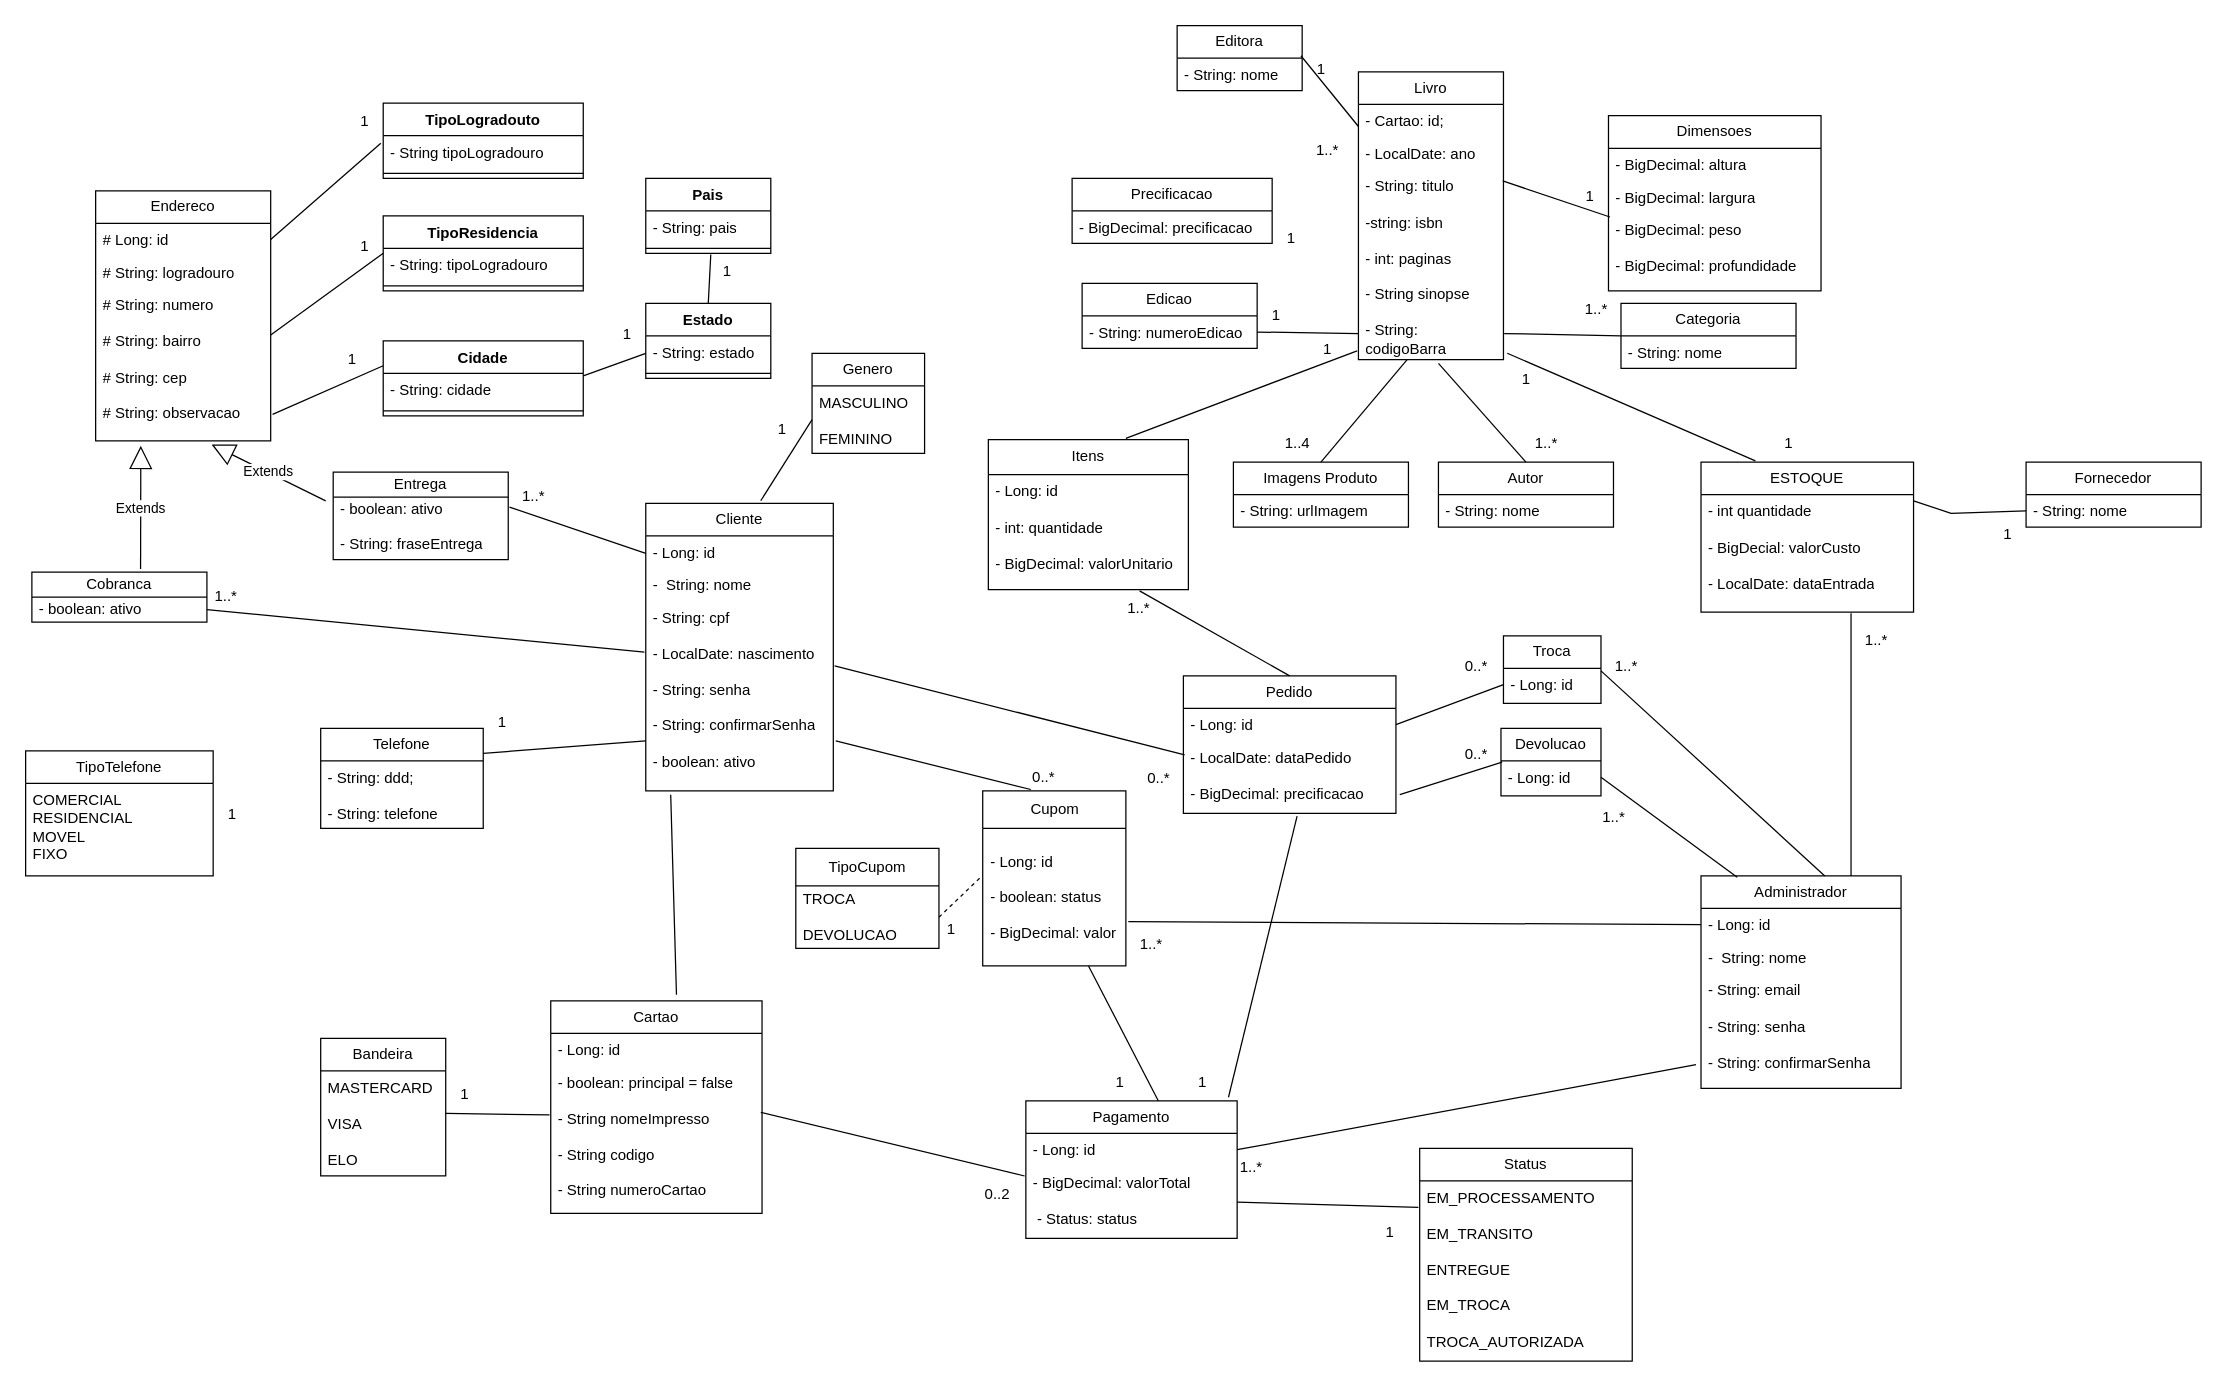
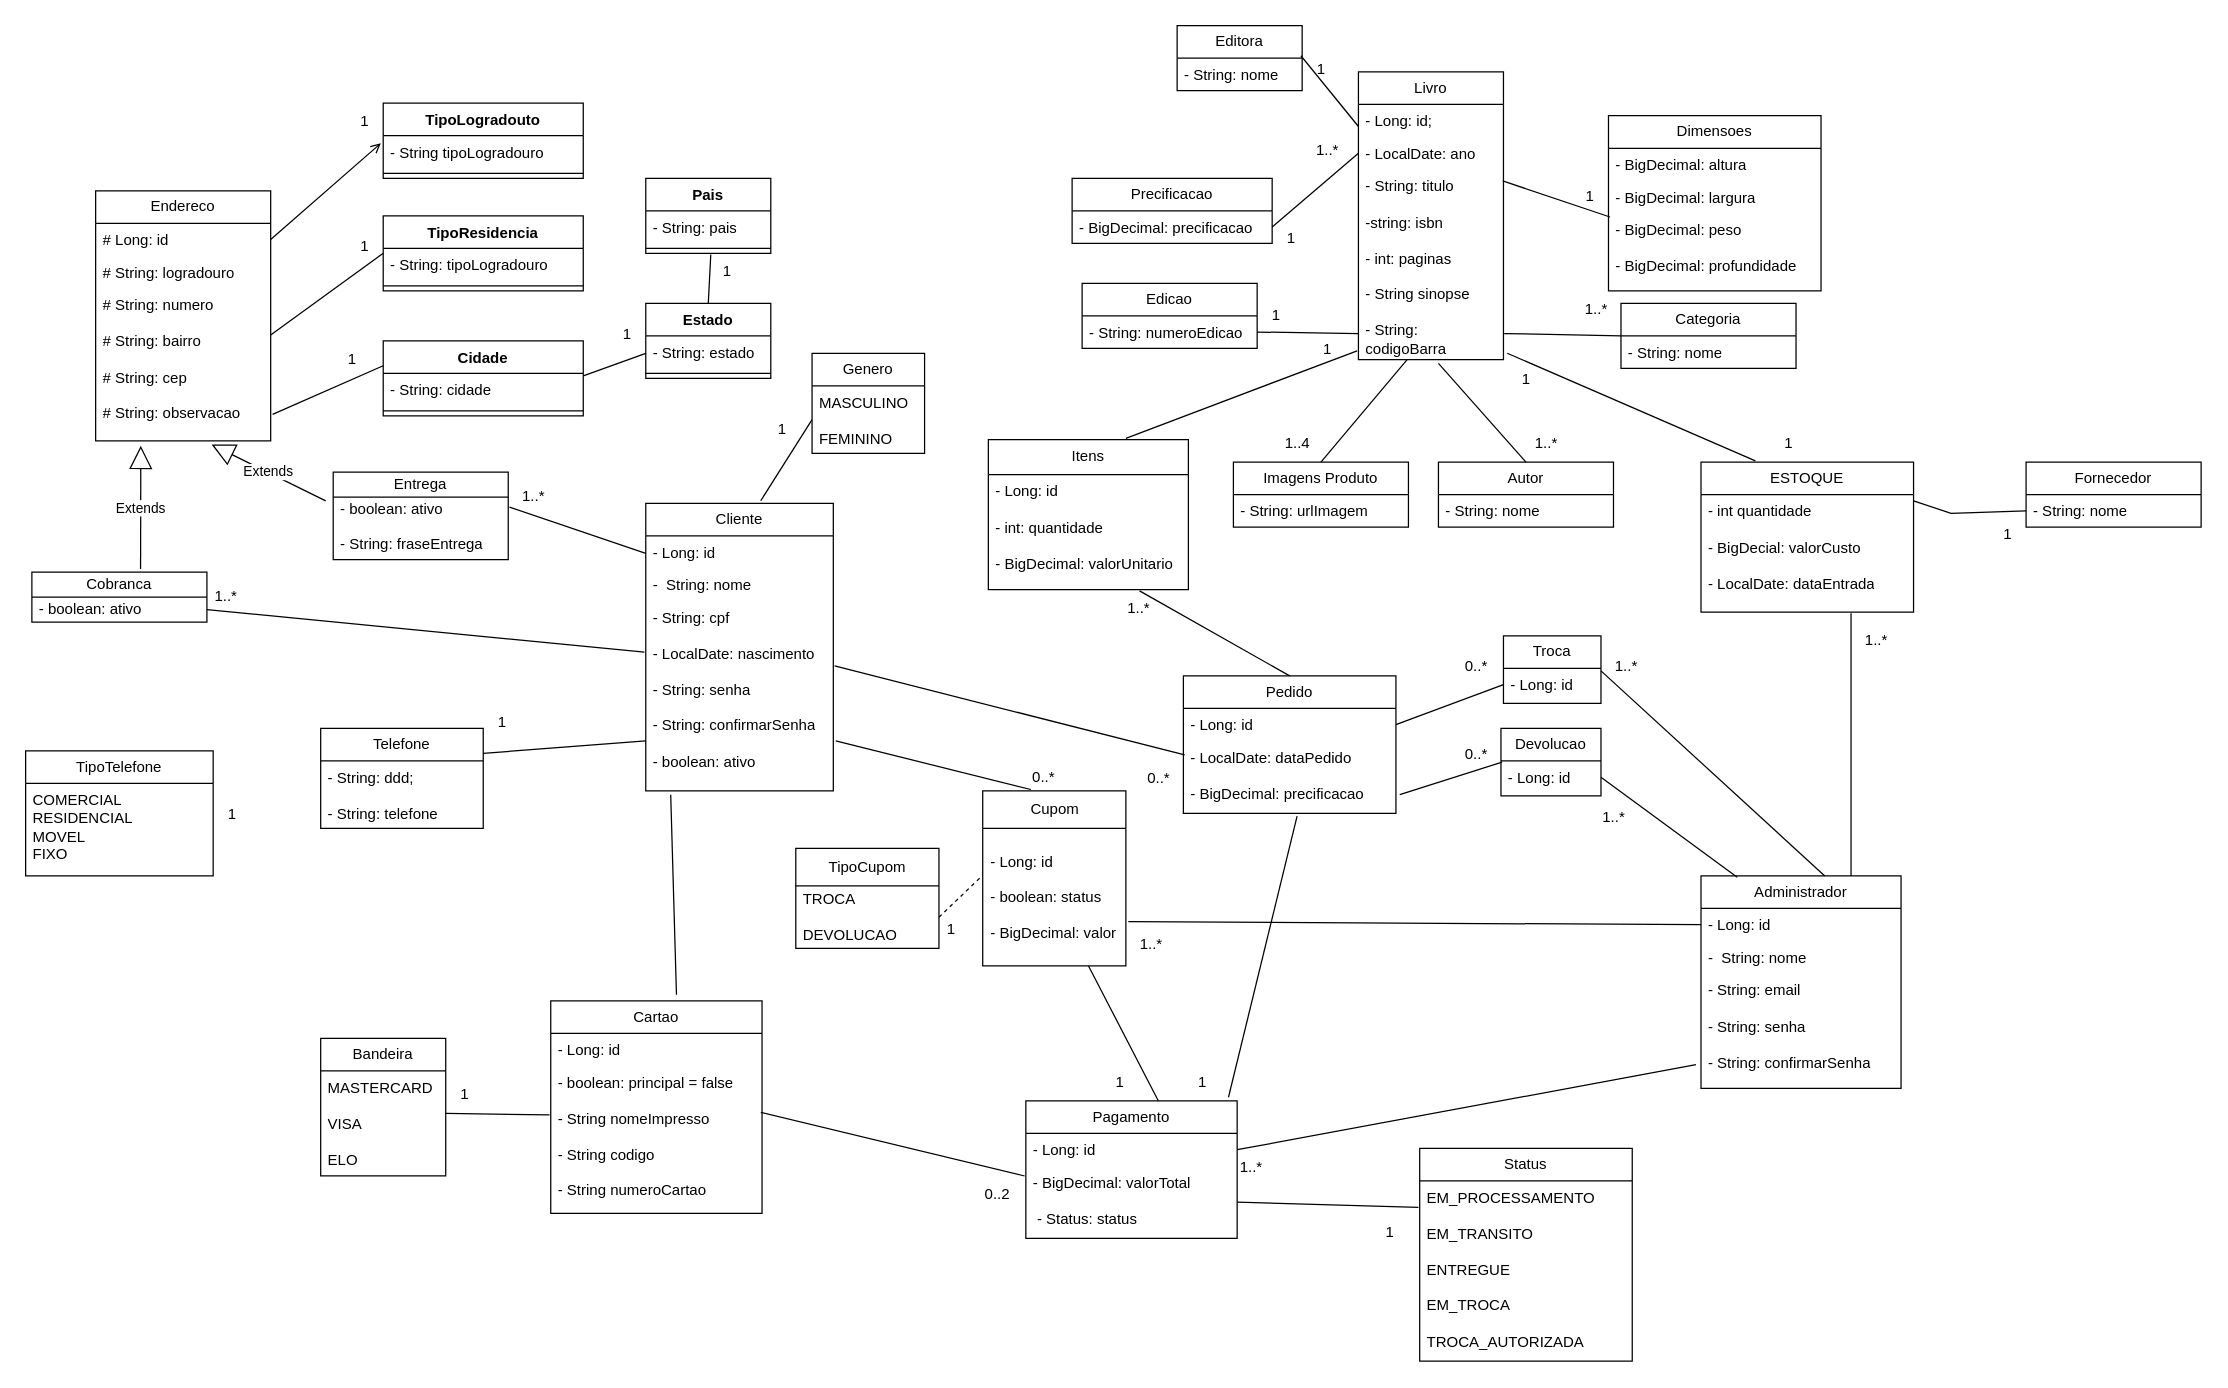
node "- Cartao: id;": label "- Cartao: id;" -> "- Long: id;"
edge "- String tipoLogradouro" -- "# Long: id": arrowhead none -> open
edge "- LocalDate: ano" -- "- BigDecimal: precificacao": added
